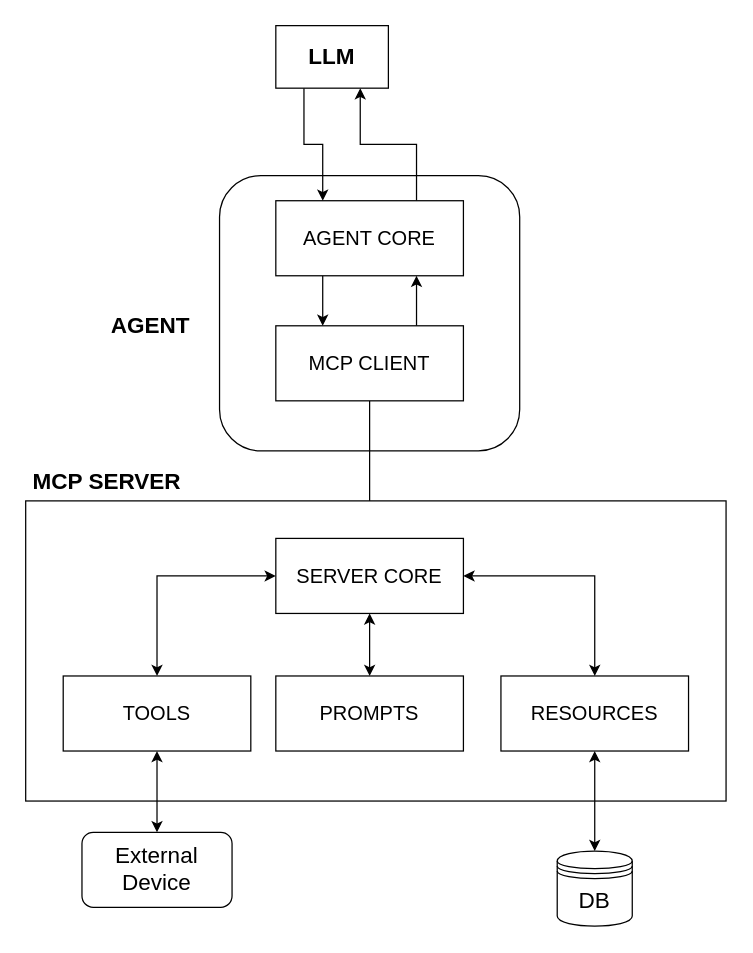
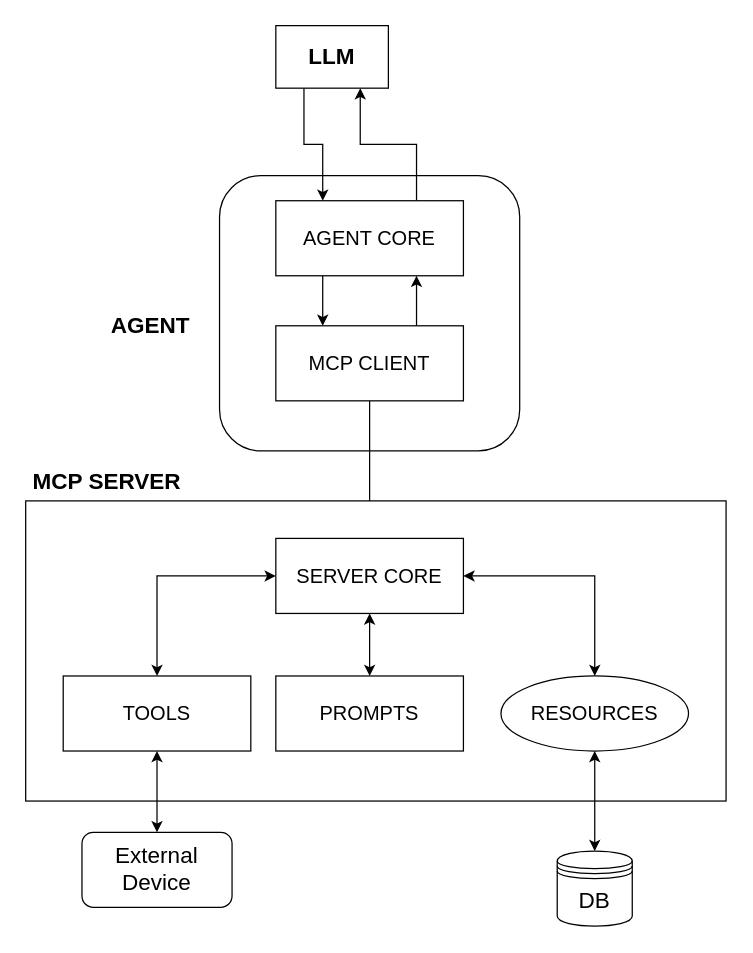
node "RESOURCES": shape rectangle -> ellipse
